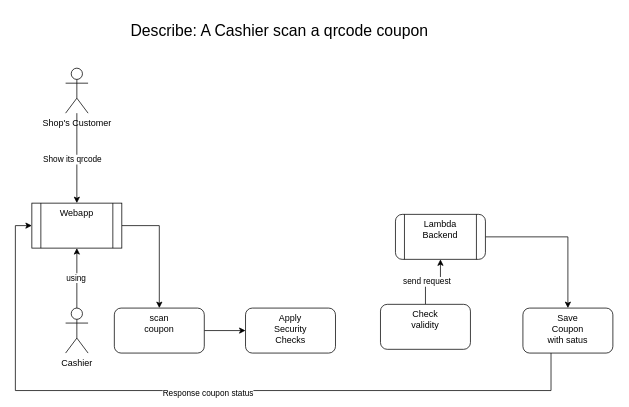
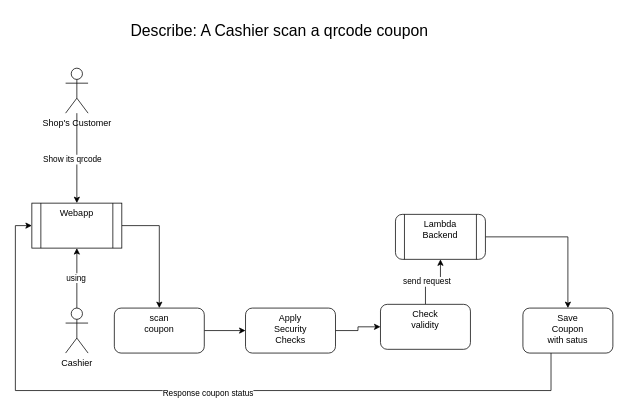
edge "Apply Security Checks" -> "Check validity": added
